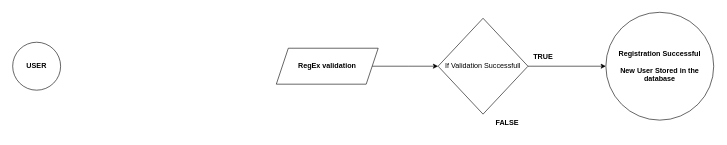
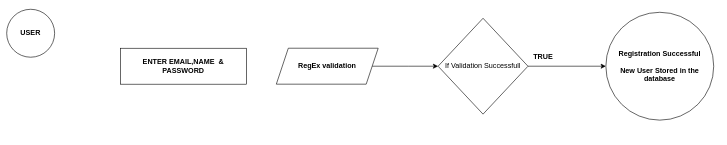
node "USER": moved (36, 66) -> (30, 33)
node "ENTER EMAIL,NAME & PASSWORD": added
node "FALSE": removed
